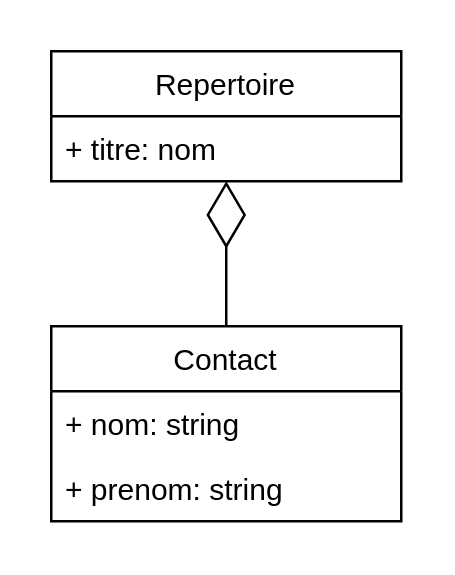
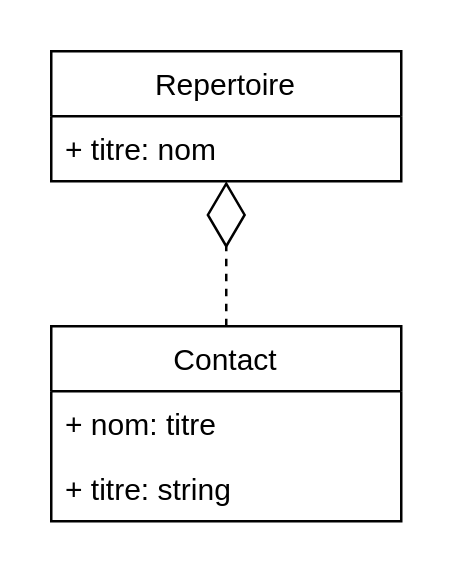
edge "Contact" -> "Repertoire": style solid -> dashed
node "+ nom: string": label "+ nom: string" -> "+ nom: titre"
node "+ prenom: string": label "+ prenom: string" -> "+ titre: string"
